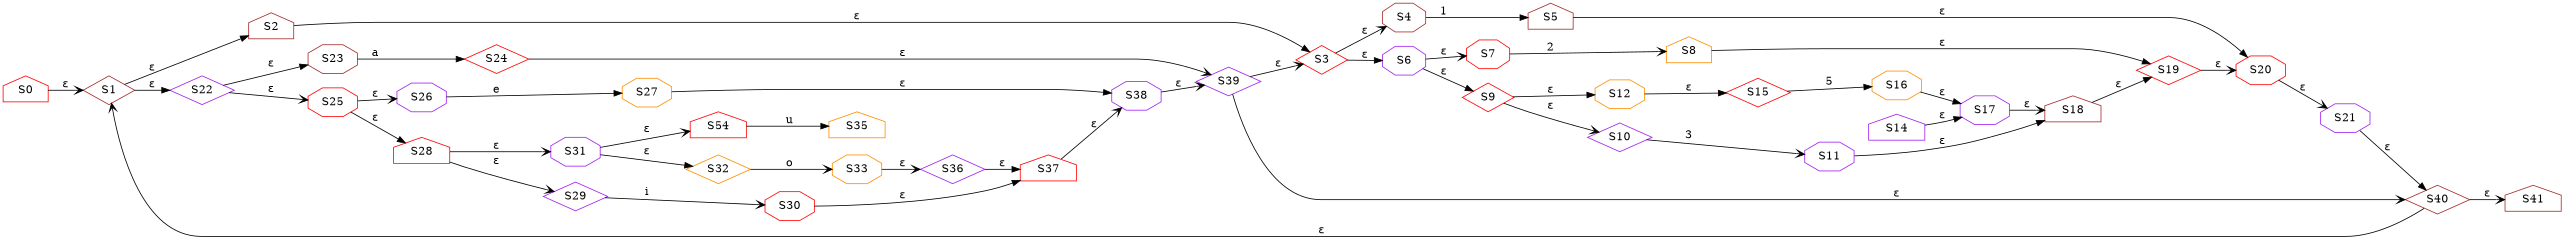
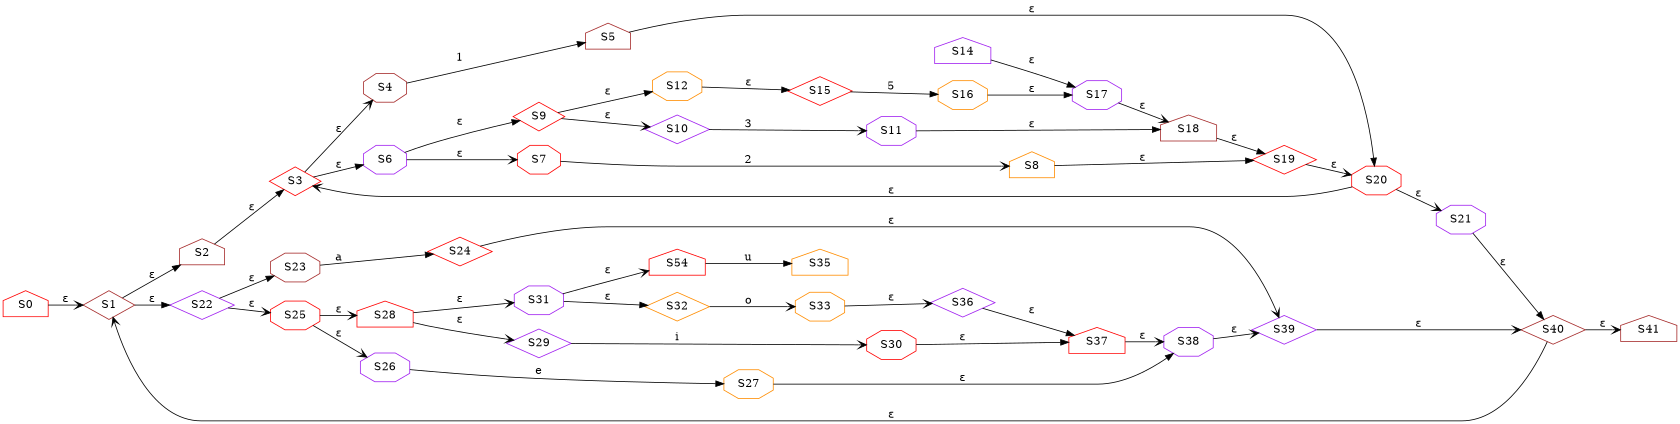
edge "S39" -> "S3": now "S20" -> "S3"
edge "S25" -> "S28": arrowhead normal -> vee
